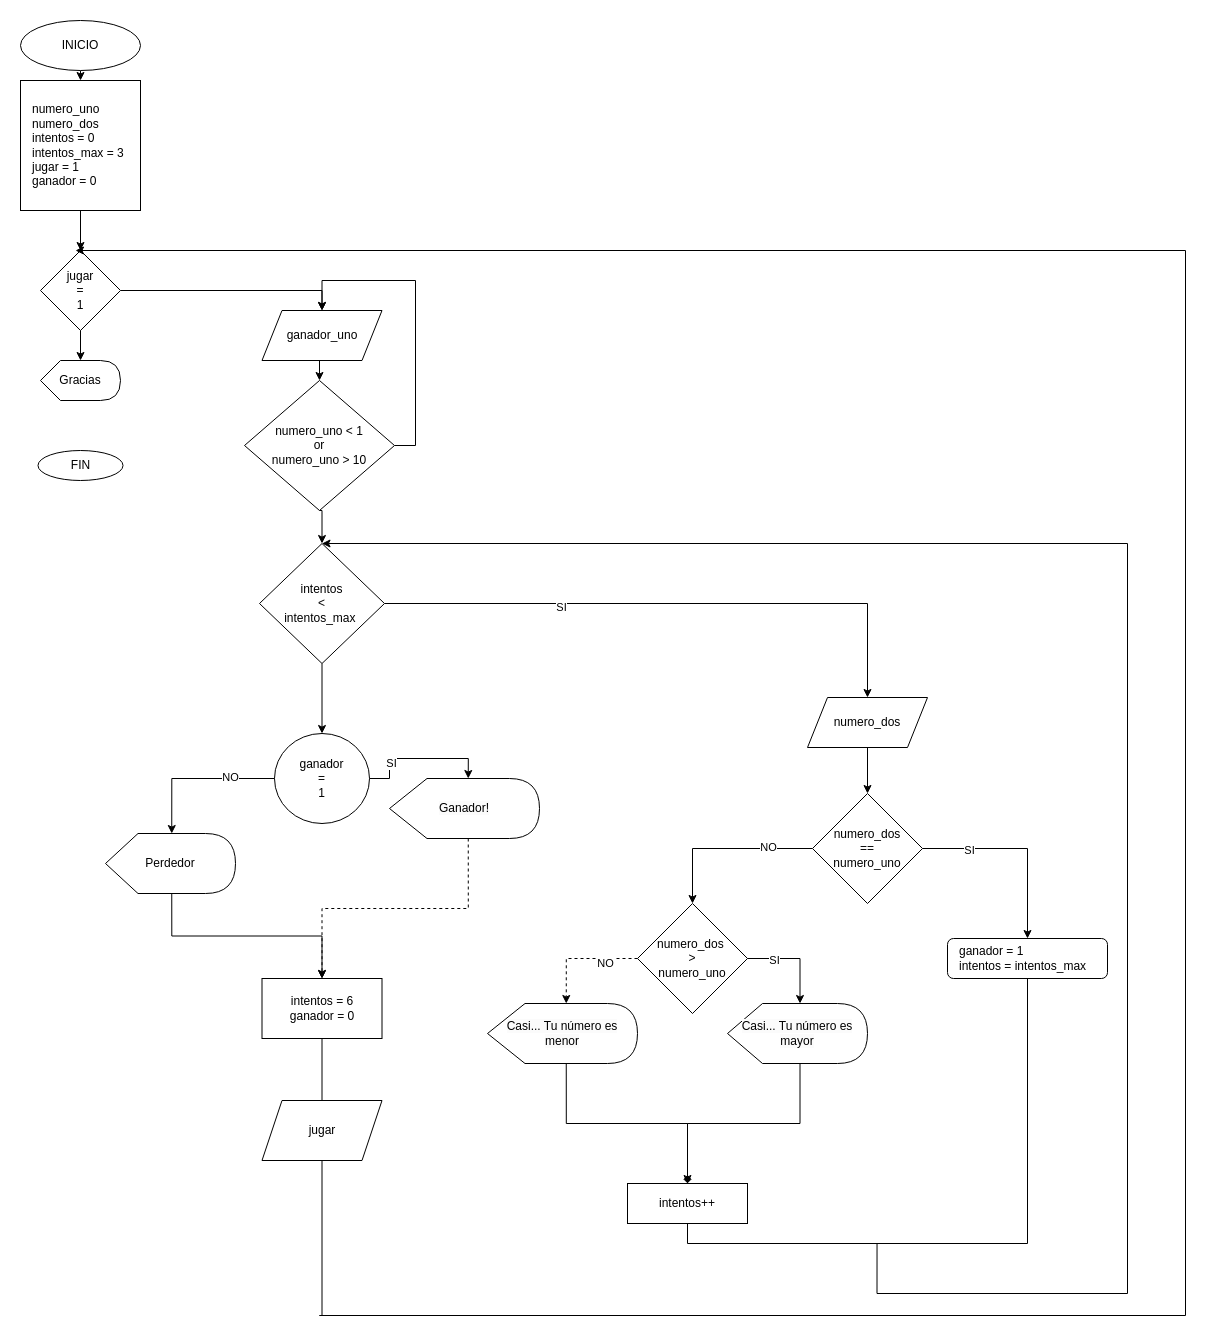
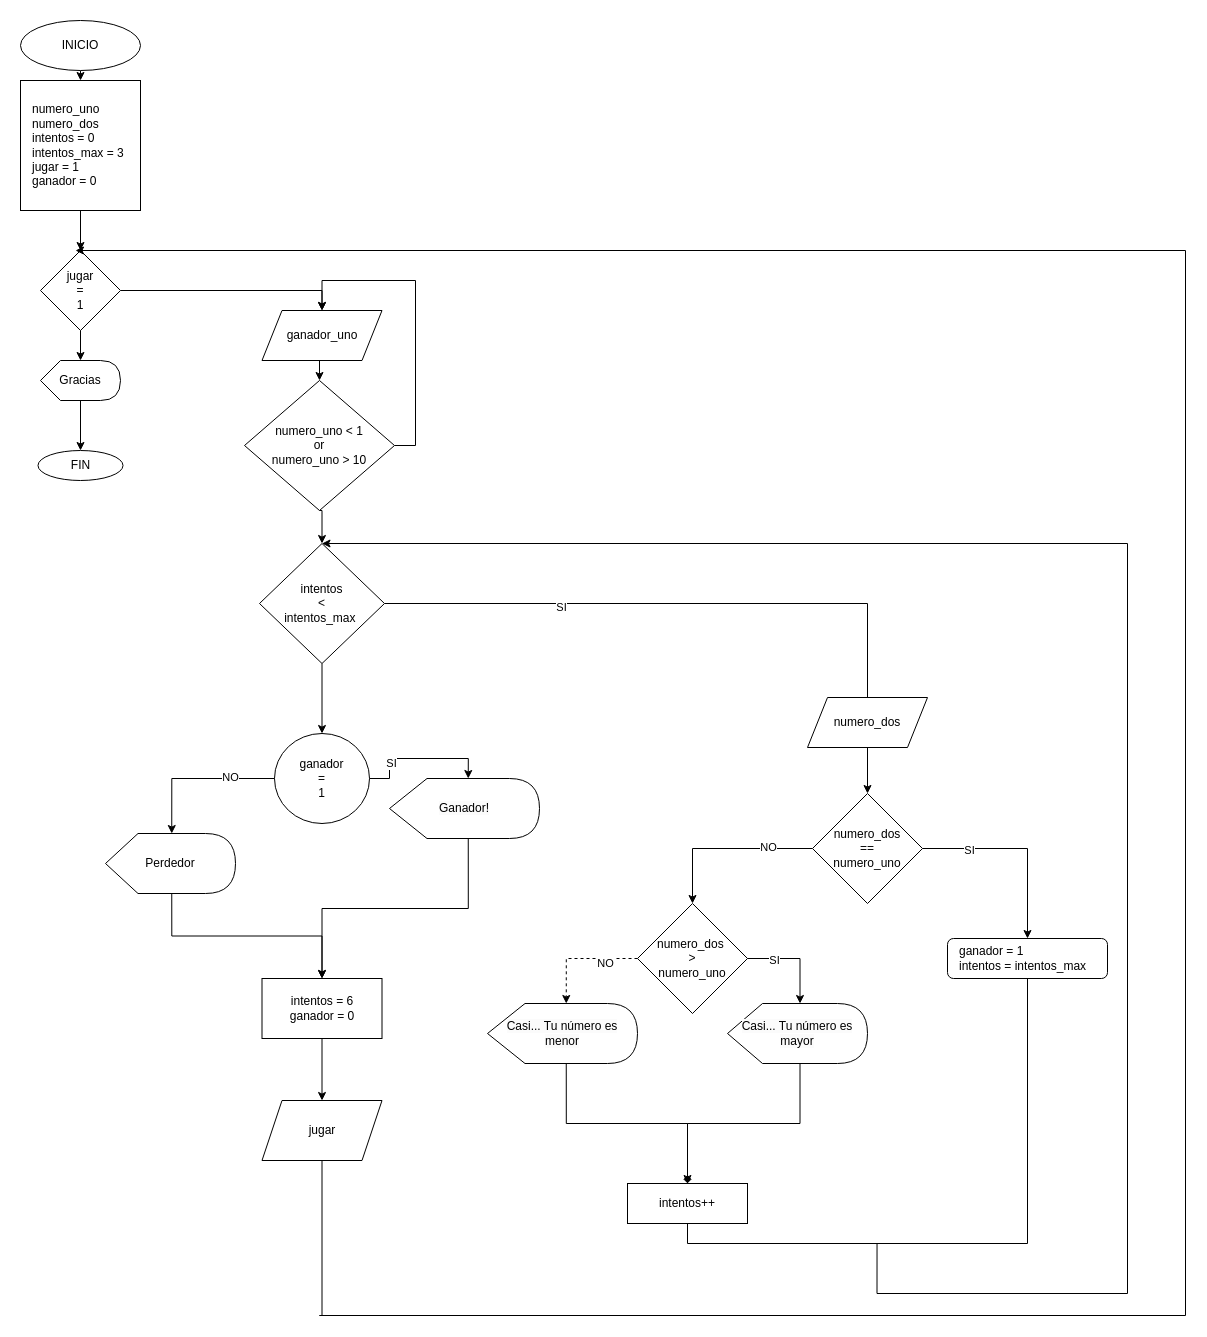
edge "Gracias" -> "FIN": added
edge "intentos < intentos_max" -> "numero_dos": arrowhead classic -> none
edge "Ganador!" -> "intentos = 6 ganador = 0": style dashed -> solid
edge "intentos = 6 ganador = 0" -- "jugar": arrowhead none -> classic
